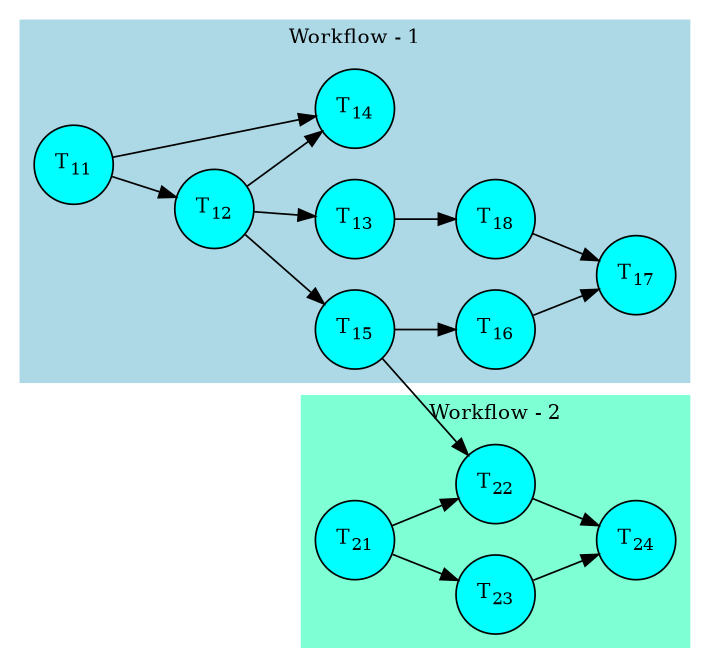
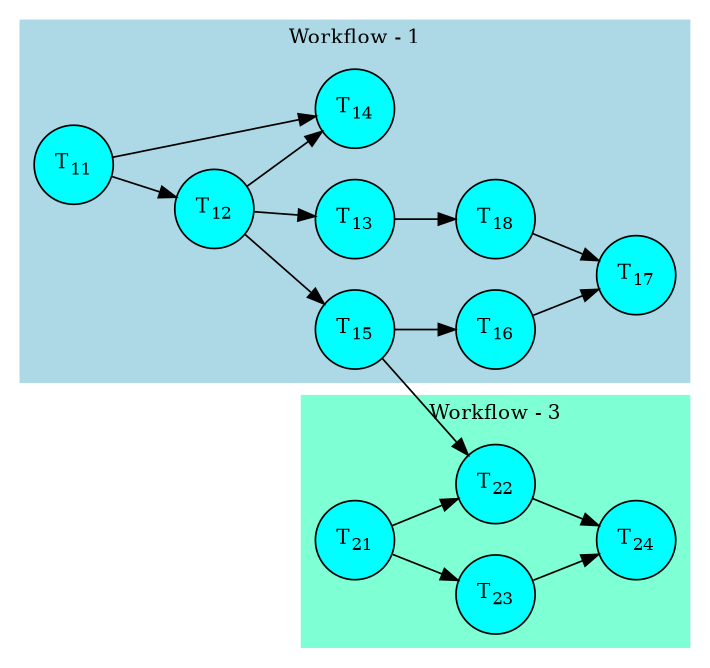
cluster "Workflow - 2": label "Workflow - 2" -> "Workflow - 3"
